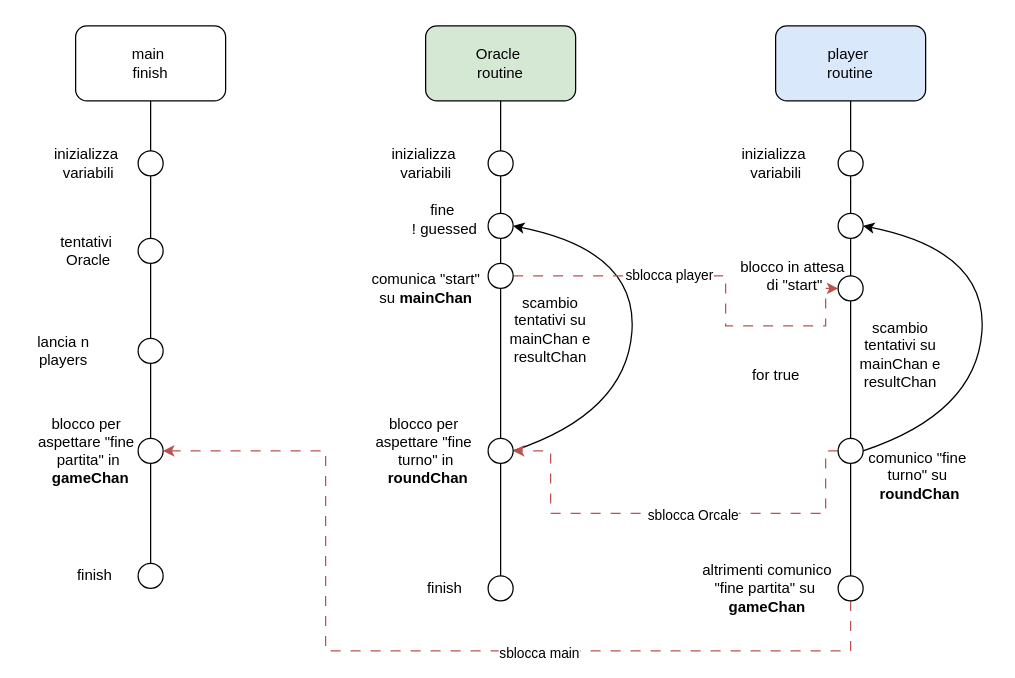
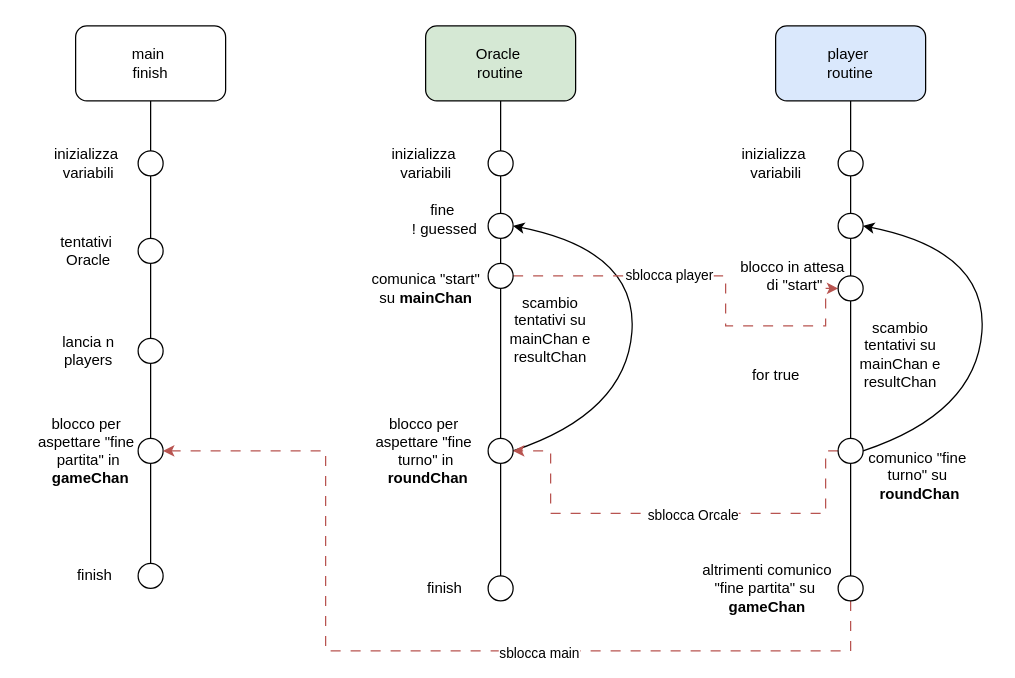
node "lancia n players": moved (63, 351) -> (88, 351)
